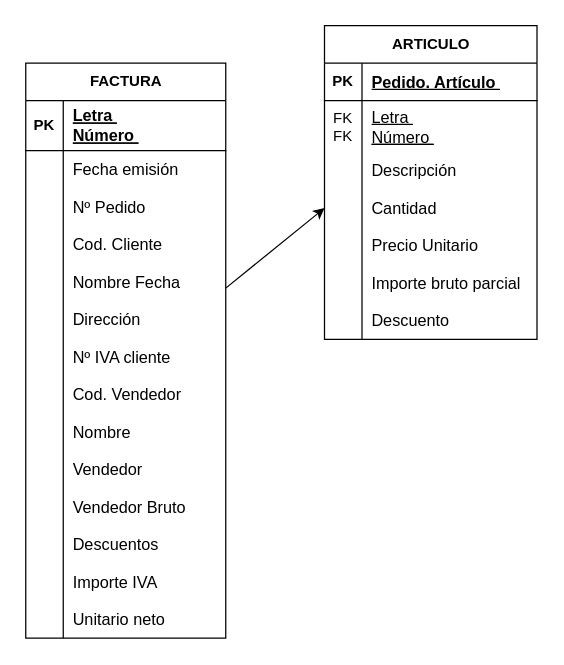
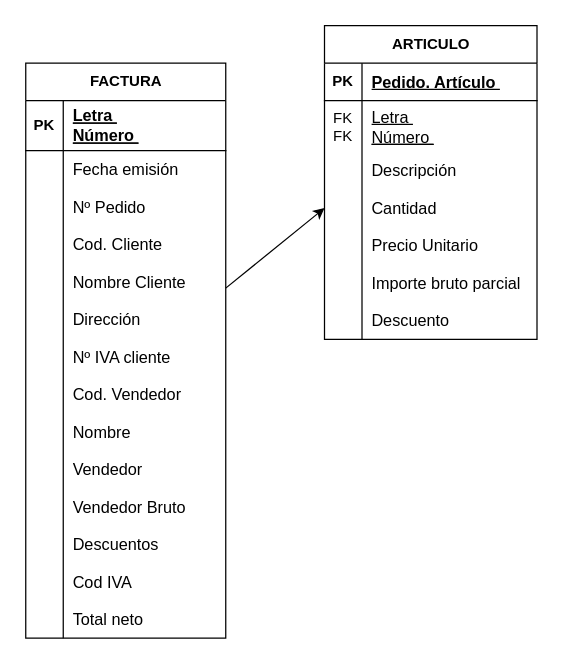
node "Nombre Fecha": label "Nombre Fecha" -> "Nombre Cliente"
node "Importe IVA": label "Importe IVA" -> "Cod IVA"
node "Unitario neto": label "Unitario neto" -> "Total neto"
